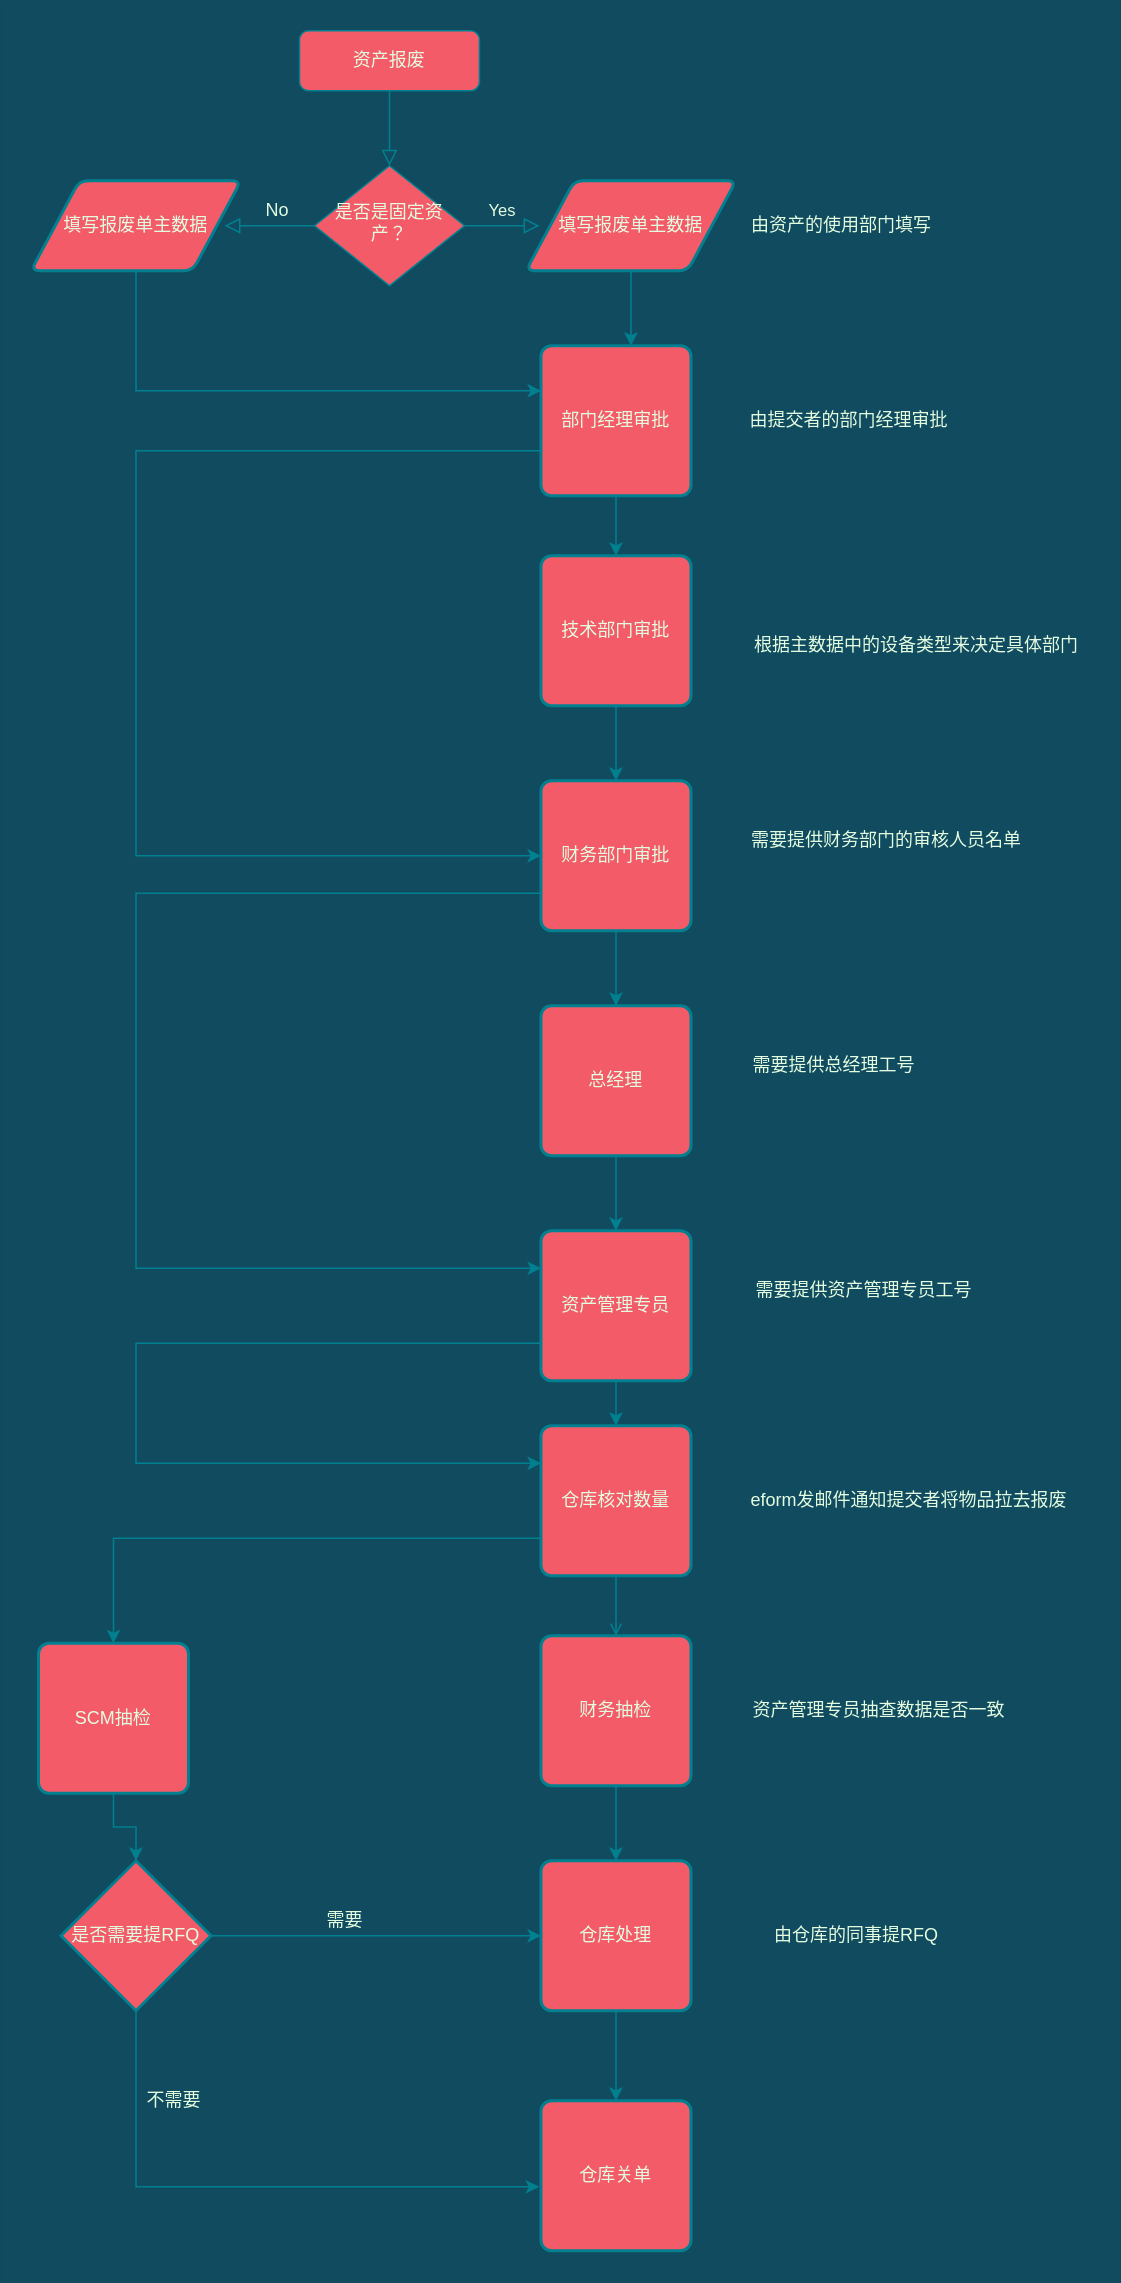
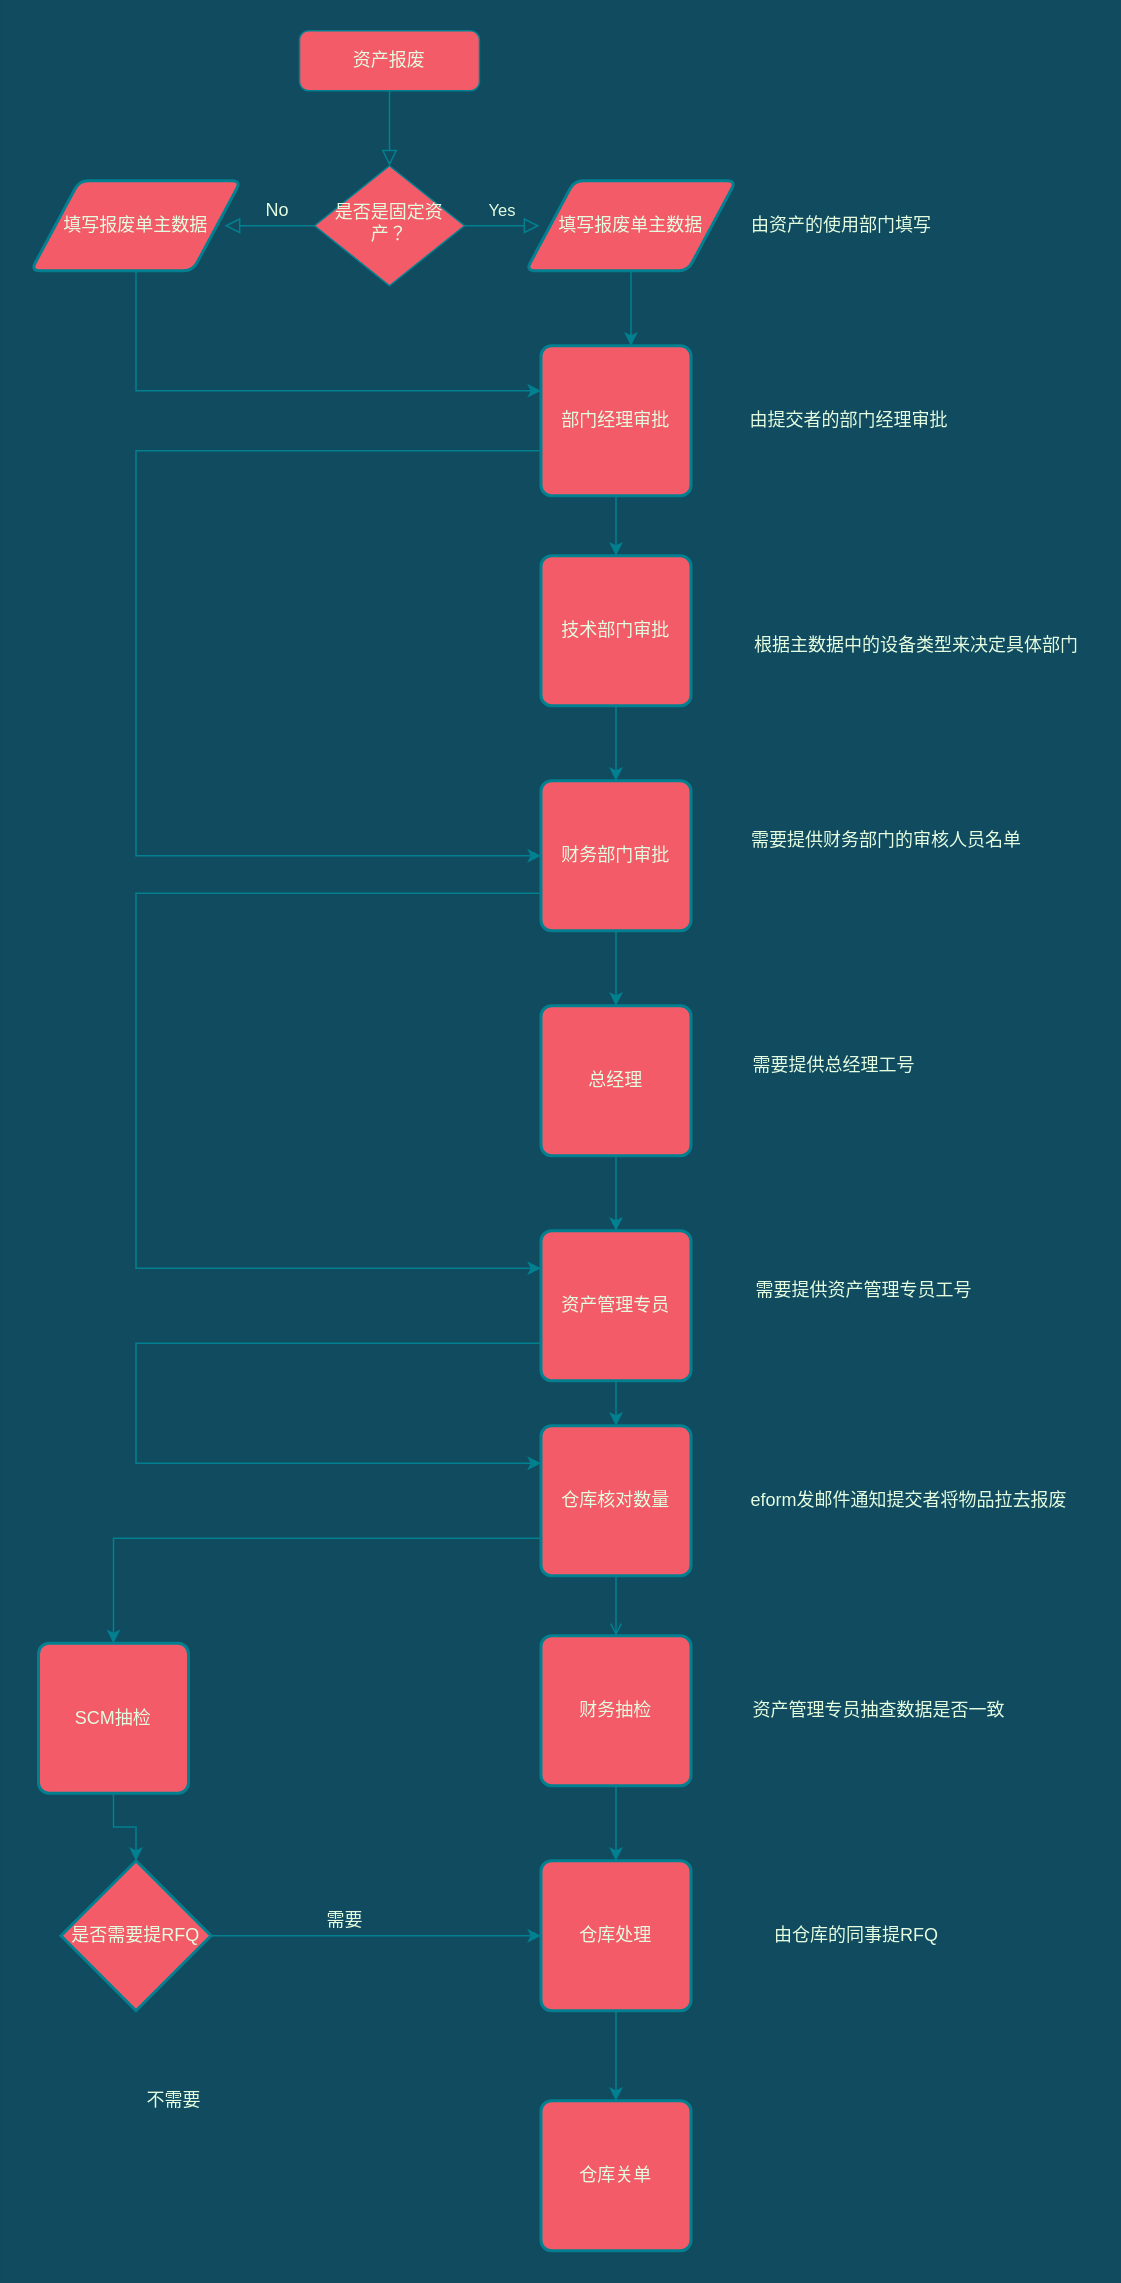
edge "是否需要提RFQ" -> "仓库关单": removed
